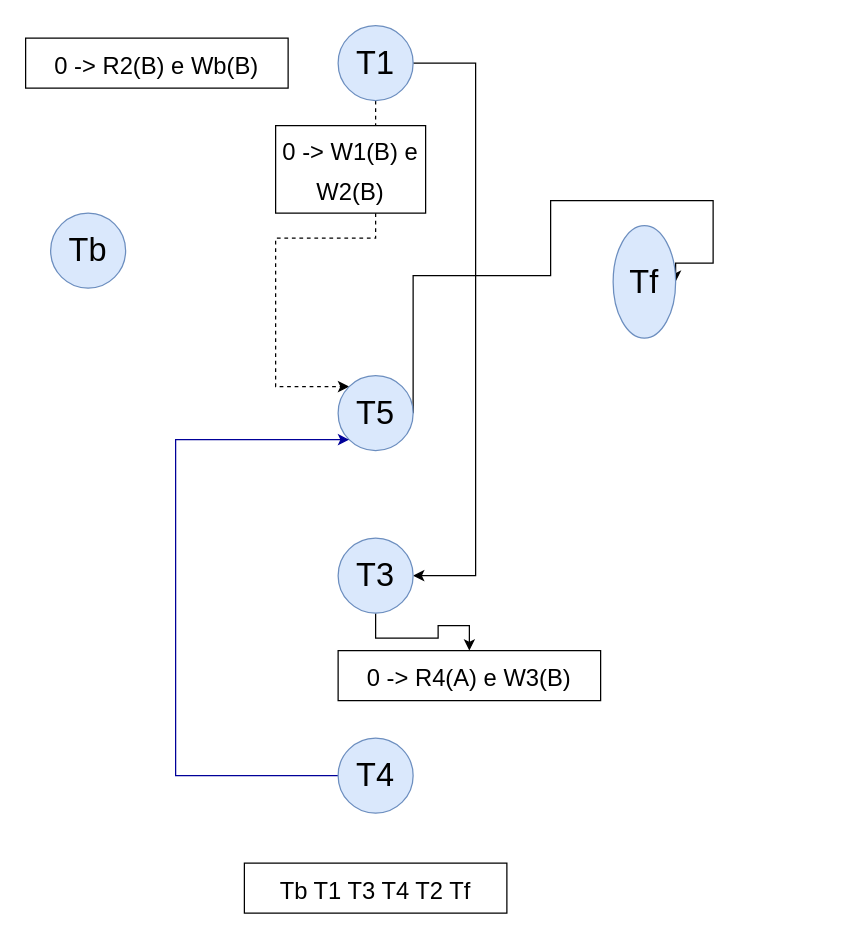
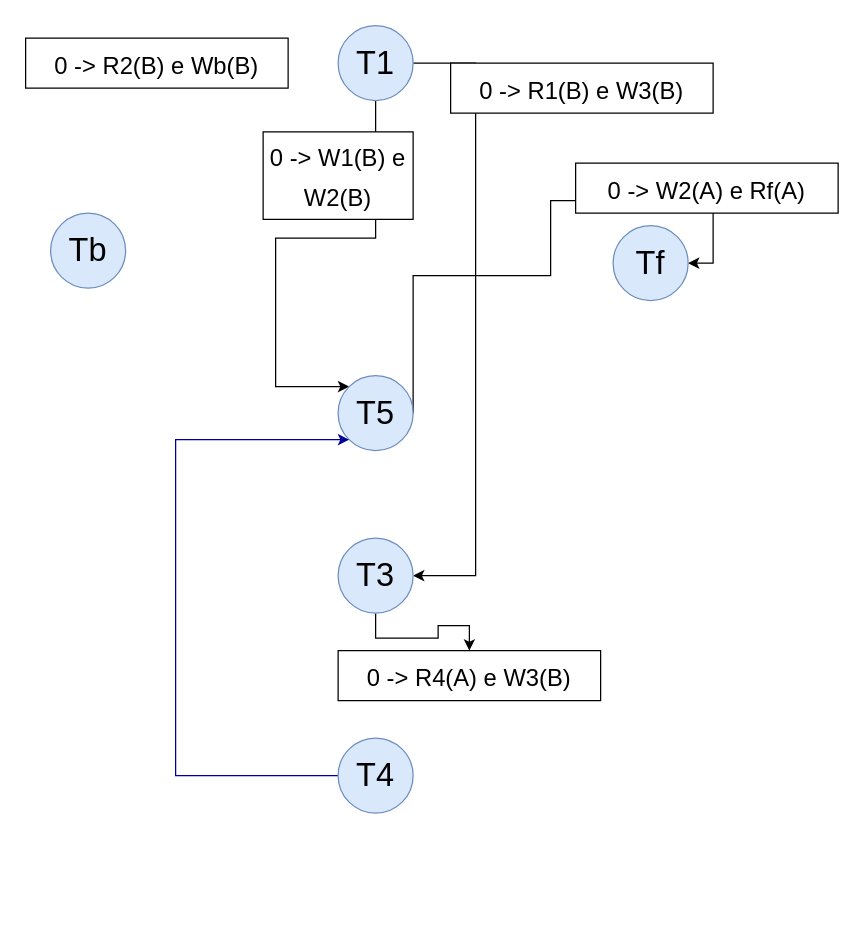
node "0 -> R1(B) e W3(B)": added
node "0 -> W1(B) e W2(B)": moved (351, 169) -> (338, 176)
node "0 -> W2(A) e Rf(A)": added
edge "T1" -> "T5": style dashed -> solid
node "Tf": size 63x113 -> 75x75
node "Tb T1 T3 T4 T2 Tf": removed
